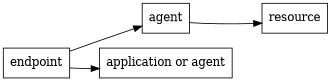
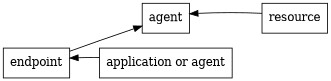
edge "agent" -> "resource": reversed
edge "endpoint" -> "application or agent": reversed
